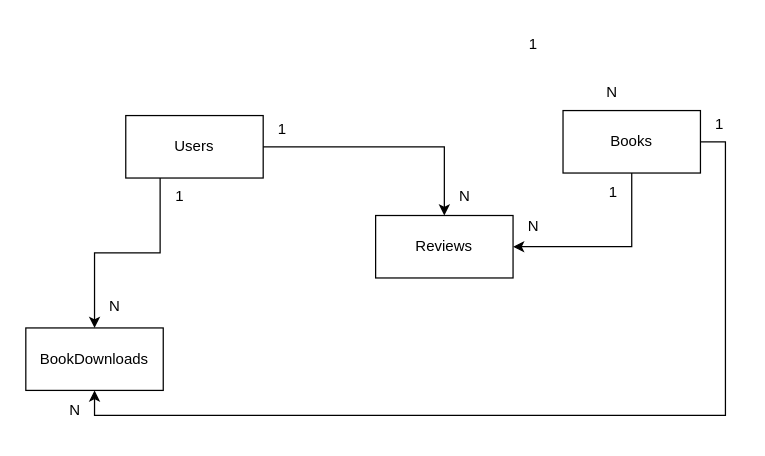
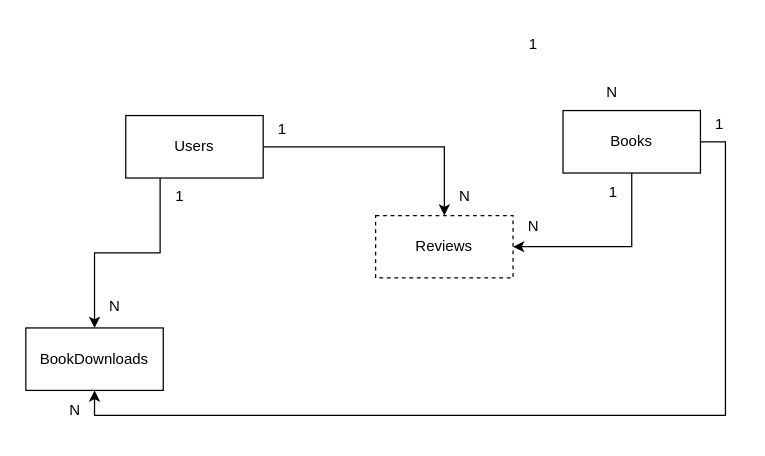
node "Reviews": style solid -> dashed
